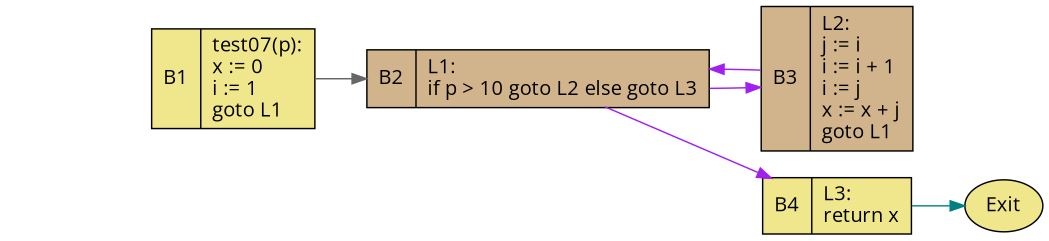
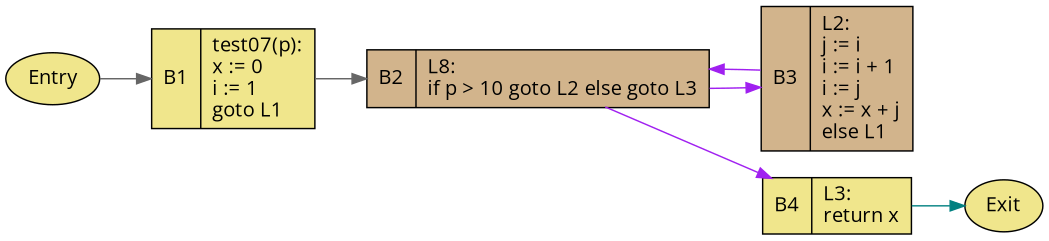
node "B2": text "L1:" -> "L8:"
node "Entry": added
node "B3": text "goto L1" -> "else L1"
